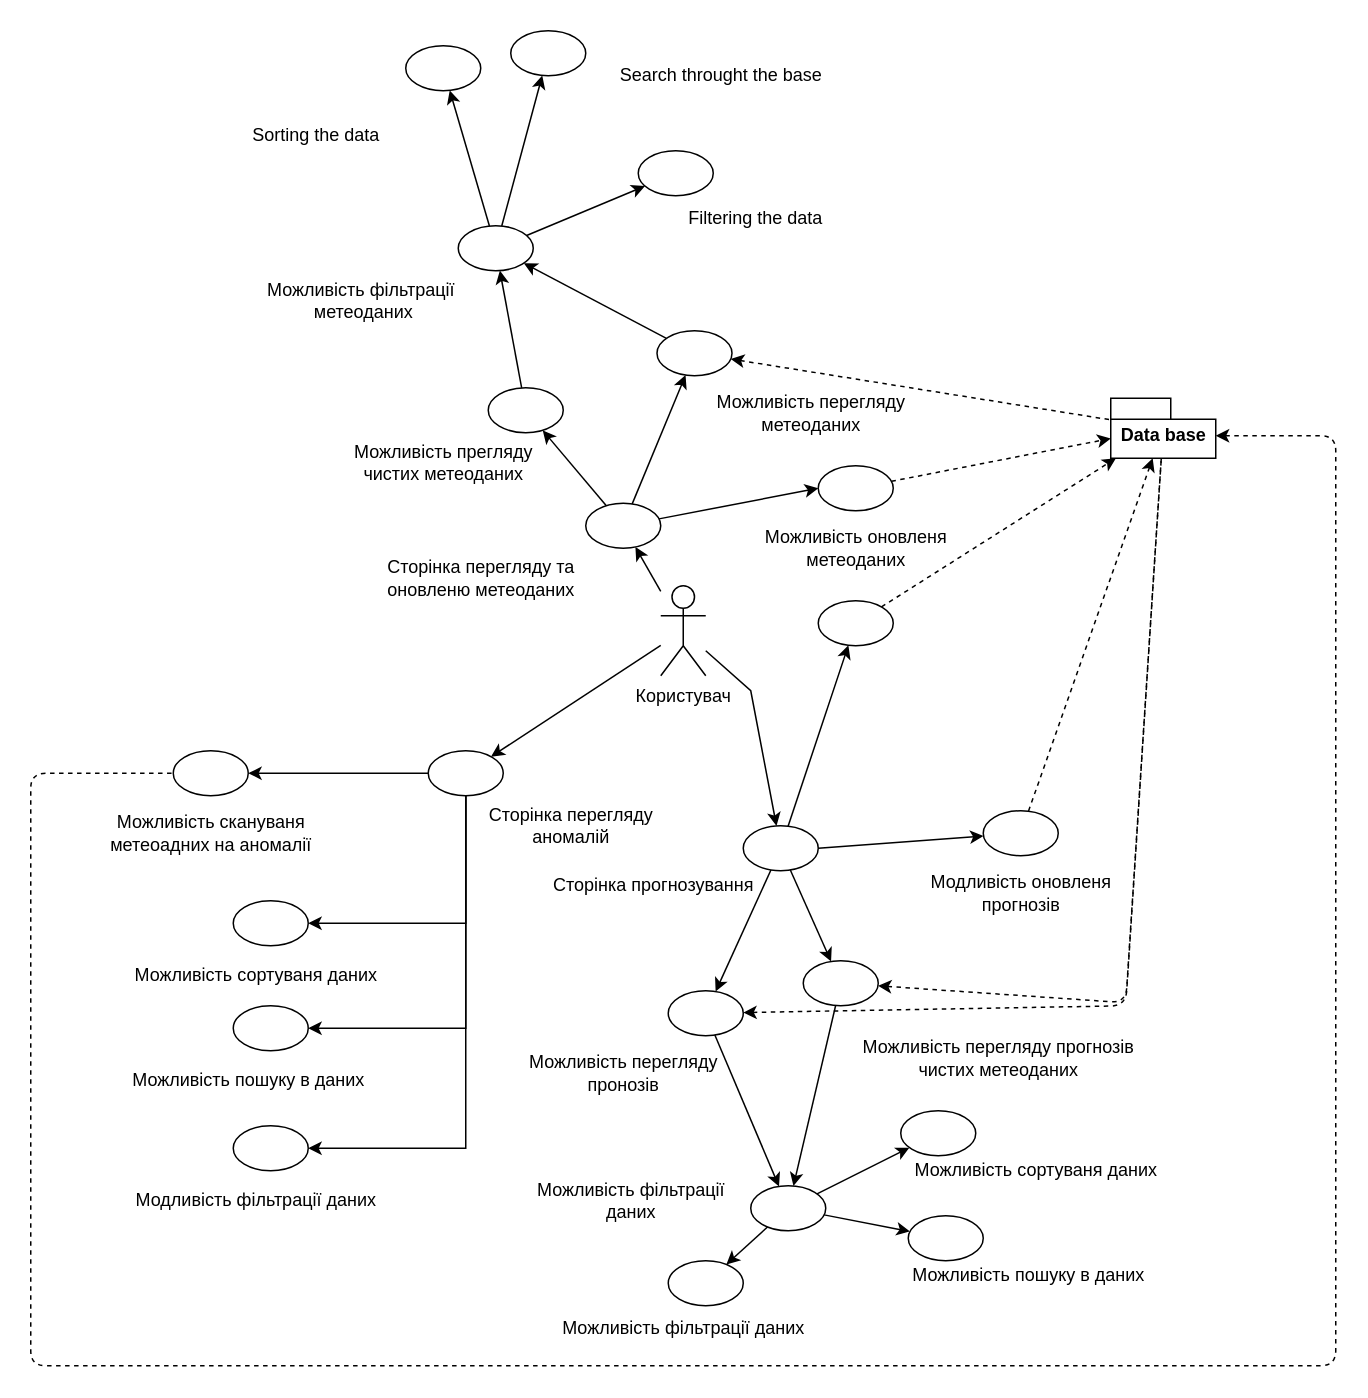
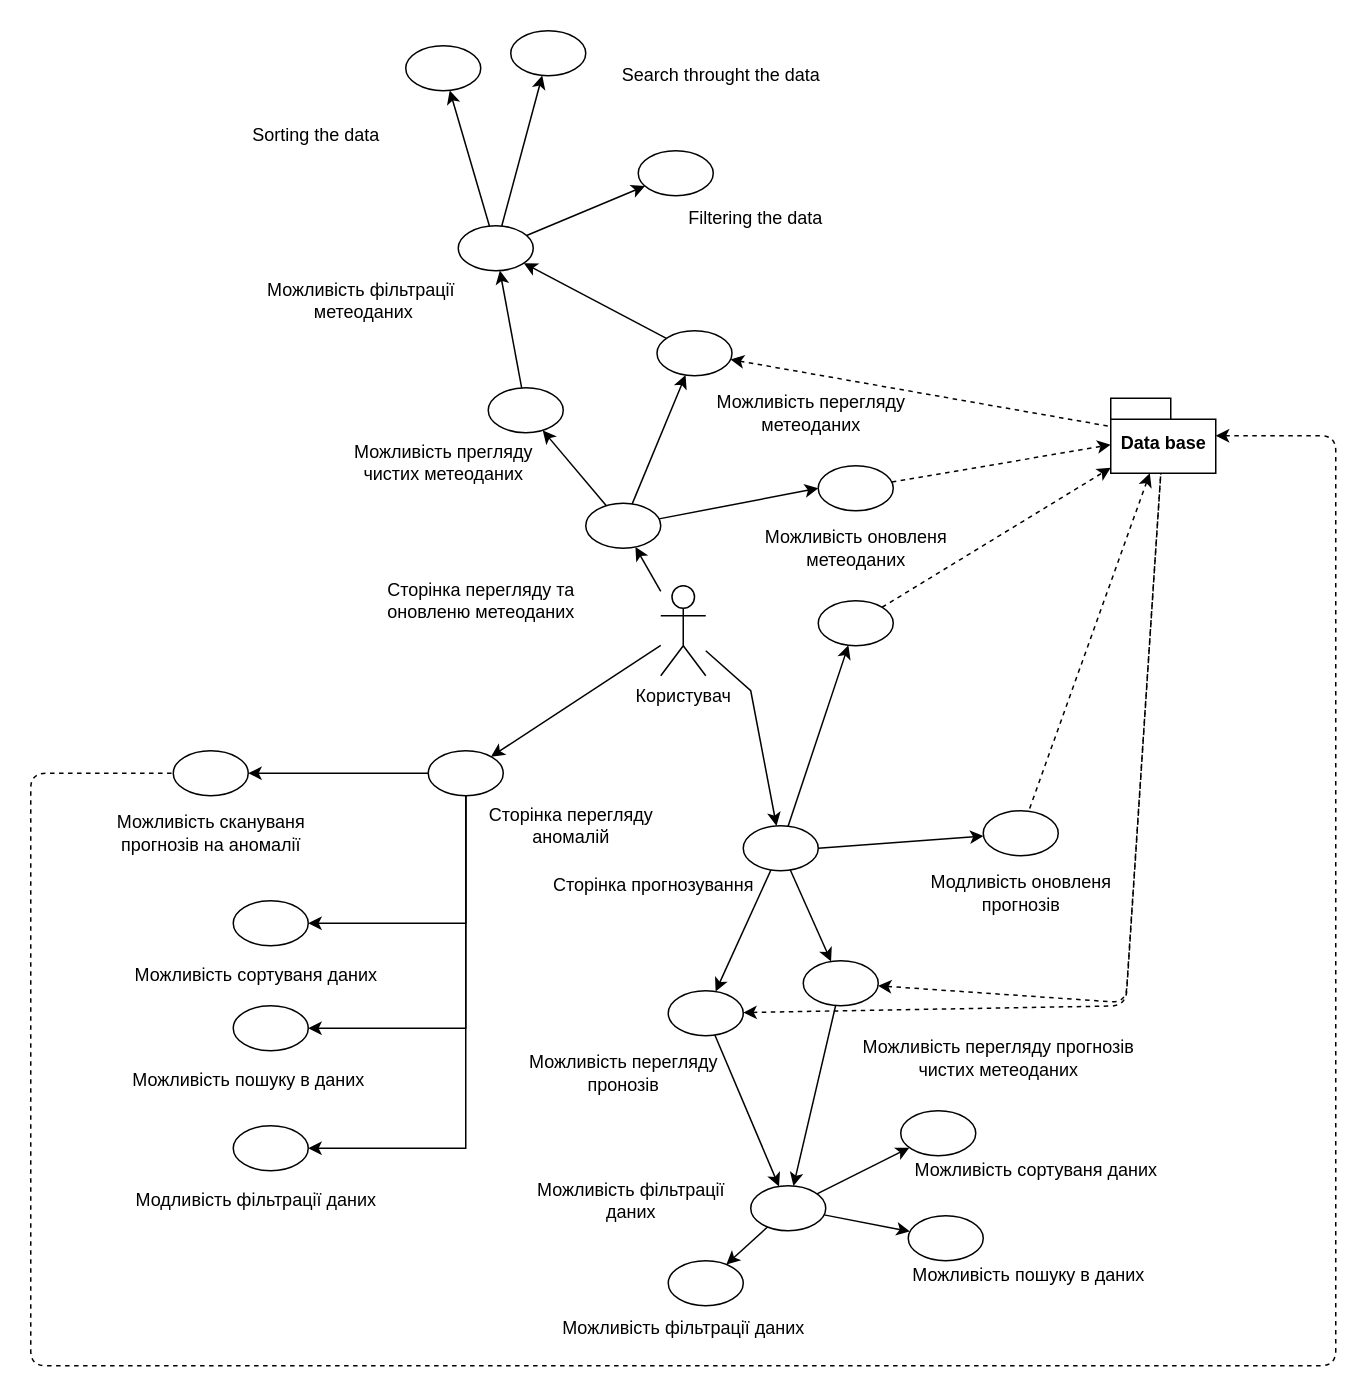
node "Search throught the base": label "Search throught the base" -> "Search throught the data"
node "Data base": size 105x60 -> 105x75
node "Сторінка перегляду та оновленю метеоданих": moved (481, 578) -> (481, 601)
node "Можливість скануваня метеоадних на аномалії": label "Можливість скануваня метеоадних на аномалії" -> "Можливість скануваня прогнозів на аномалії"
